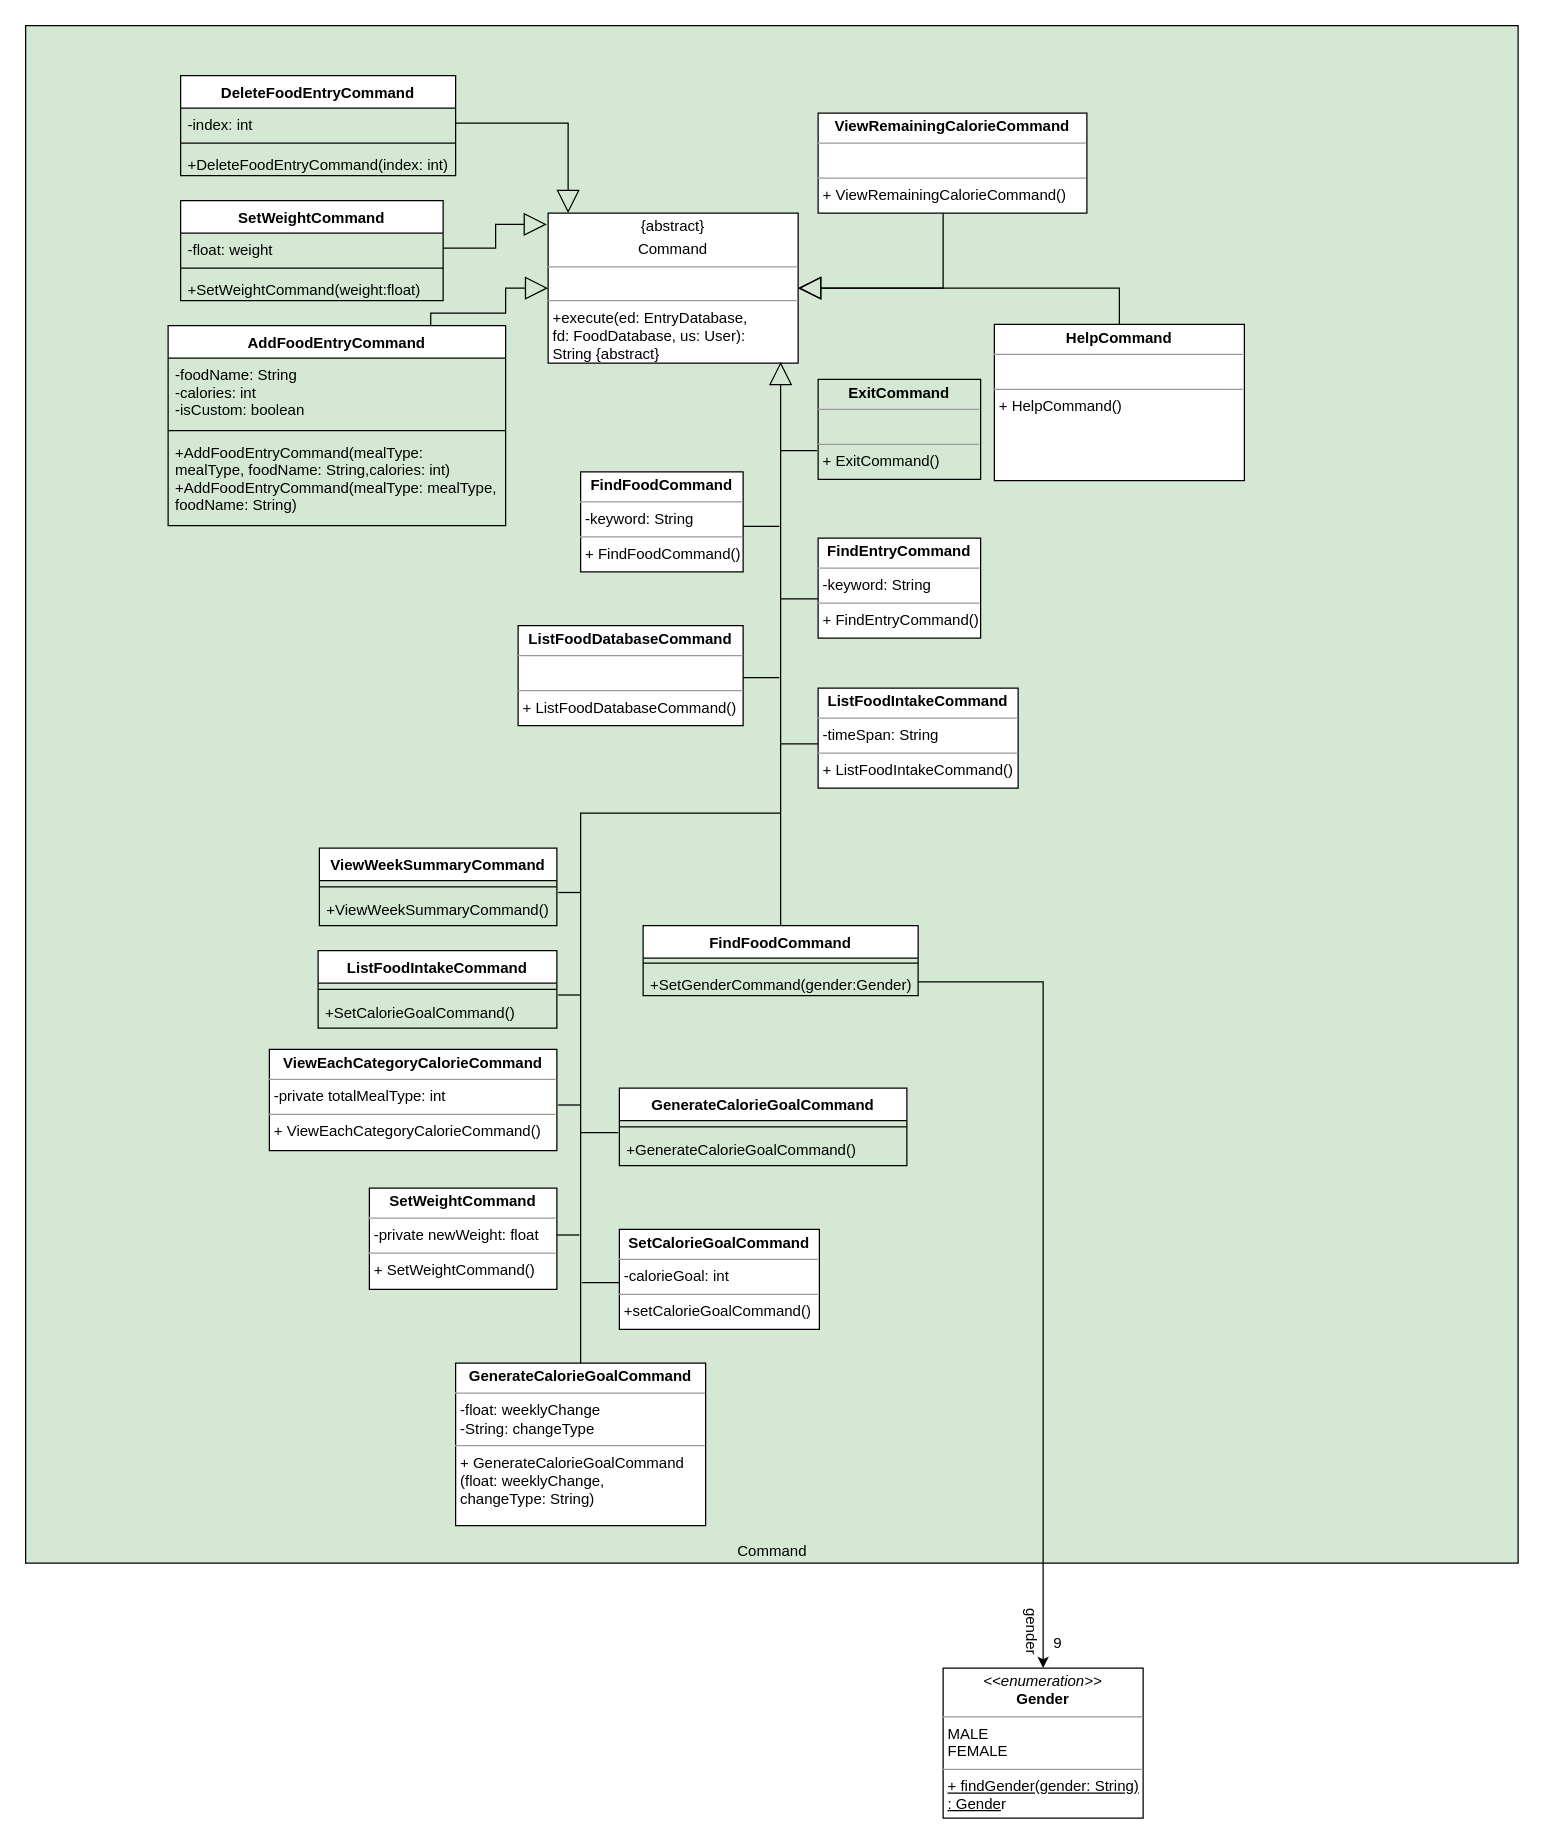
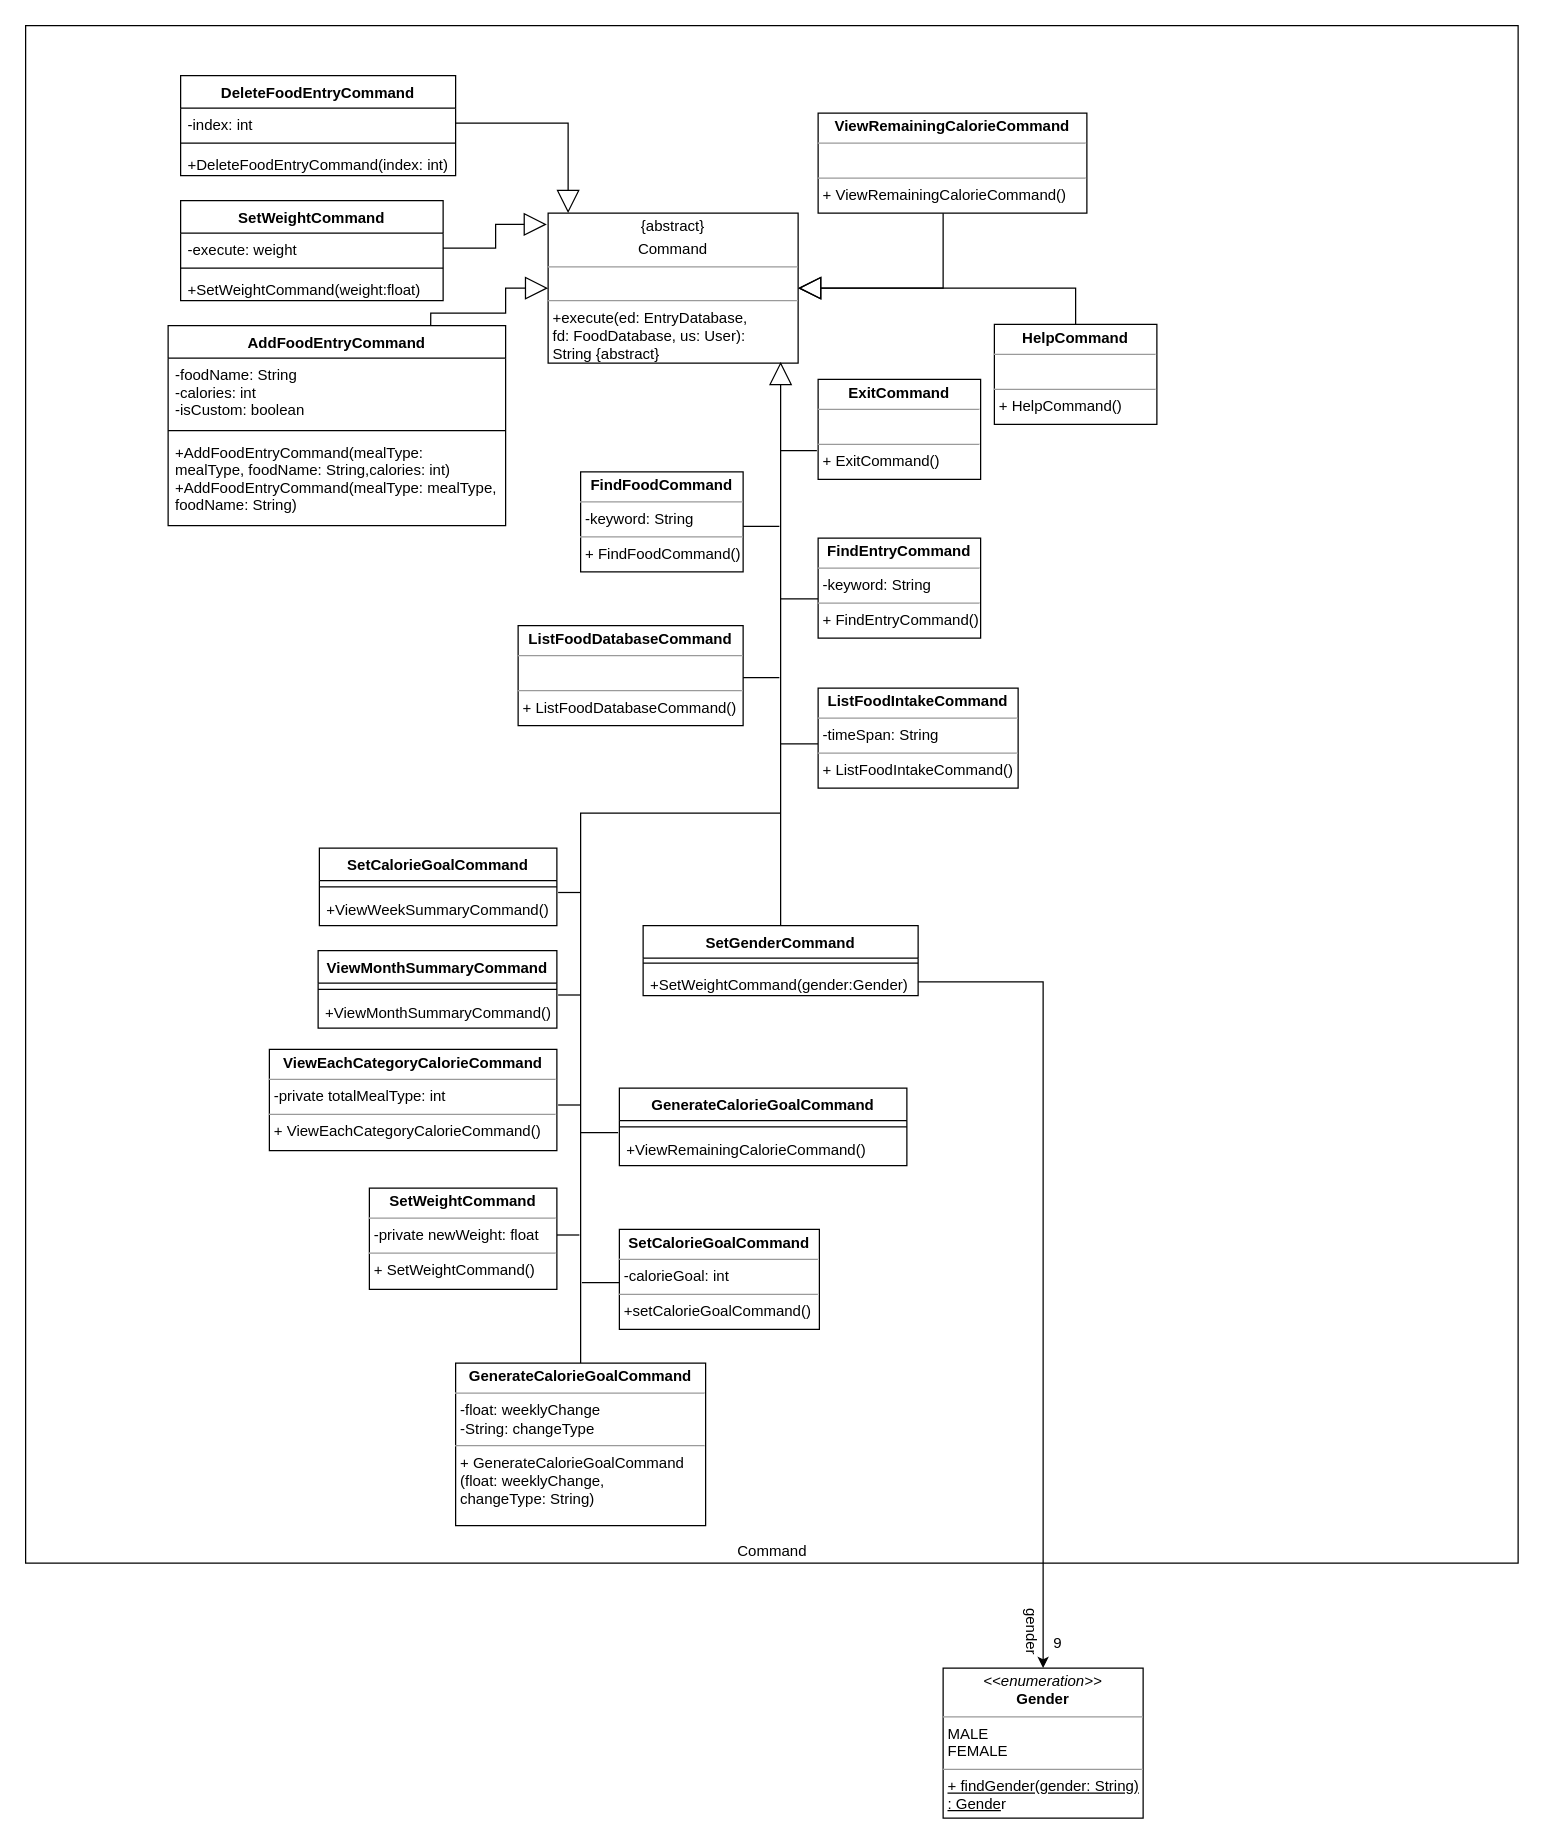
node "-float: weight": label "-float: weight" -> "-execute: weight"
node "HelpCommand + HelpCommand()": size 250x156 -> 163x100
node "ExitCommand + ExitCommand()": fillcolor #d5e8d4 -> #ffffff
node "Command": fillcolor #d5e8d4 -> #ffffff
node "ViewWeekSummaryCommand": label "ViewWeekSummaryCommand" -> "SetCalorieGoalCommand"
node "FindFoodCommand": label "FindFoodCommand" -> "SetGenderCommand"
node "ListFoodIntakeCommand": label "ListFoodIntakeCommand" -> "ViewMonthSummaryCommand"
node "+SetGenderCommand(gender:Gender)": label "+SetGenderCommand(gender:Gender)" -> "+SetWeightCommand(gender:Gender)"
node "+SetCalorieGoalCommand()": label "+SetCalorieGoalCommand()" -> "+ViewMonthSummaryCommand()"
node "+GenerateCalorieGoalCommand()": label "+GenerateCalorieGoalCommand()" -> "+ViewRemainingCalorieCommand()"
